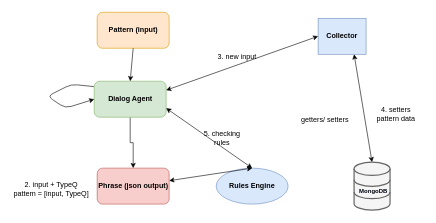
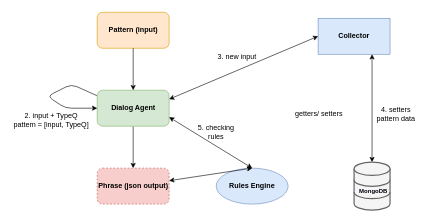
node "Collector": size 48x36 -> 72x36
node "Dialog Agent": moved (130, 99) -> (133, 108)
node "getters/ setters": moved (327, 120) -> (321, 114)
node "5. checking rules": moved (222, 138) -> (216, 132)
node "Phrase (json output)": style solid -> dashed
node "2. input + TypeQ pattern = [input, TypeQ]": moved (51, 189) -> (51, 120)
